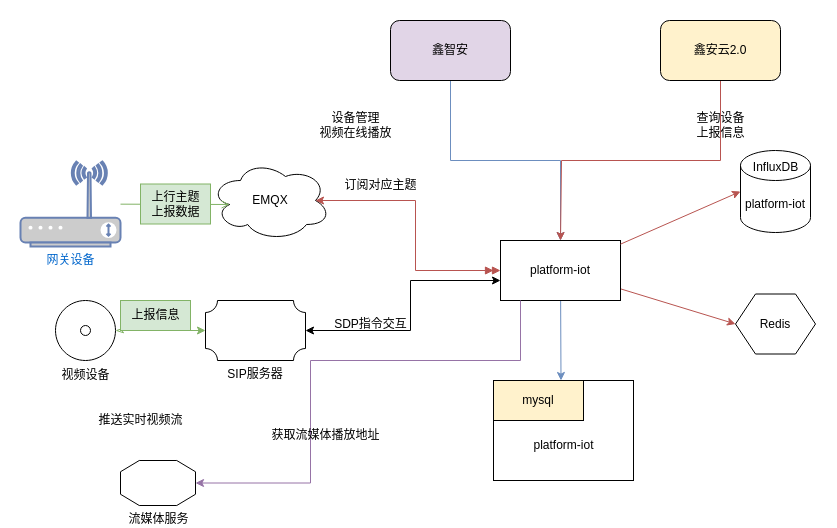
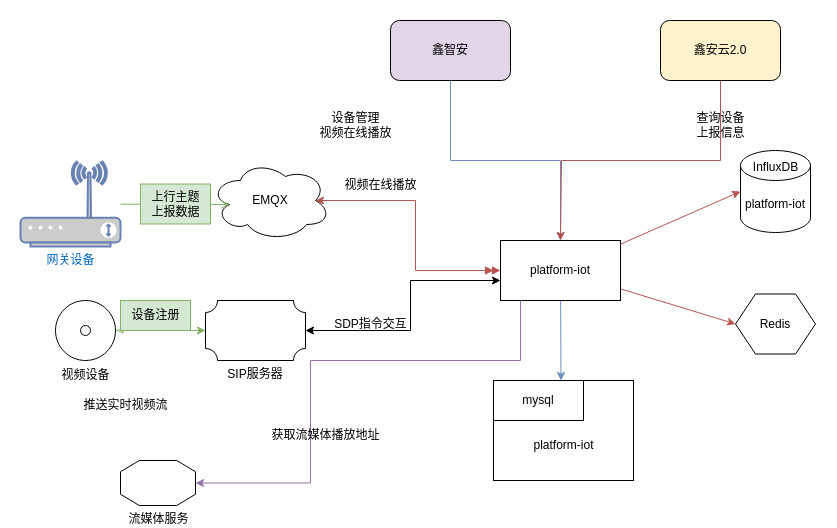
node "订阅对应主题": label "订阅对应主题" -> "视频在线播放"
node "上报信息": label "上报信息" -> "设备注册"
node "mysql": fillcolor #fff2cc -> #ffffff
node "推送实时视频流": moved (141, 421) -> (126, 406)
